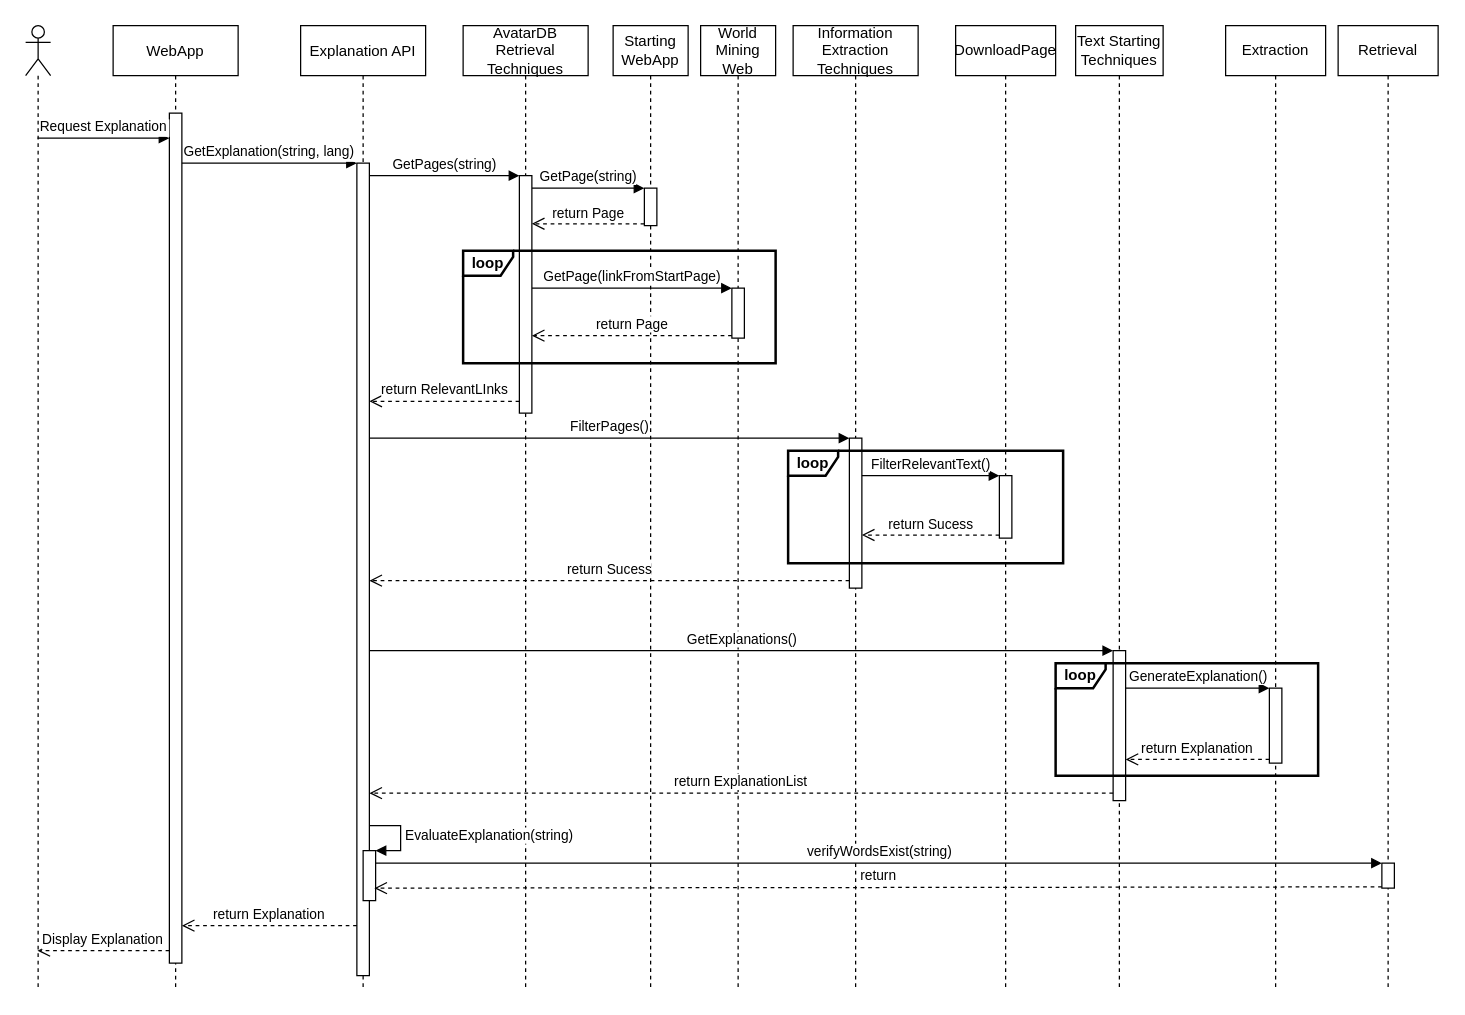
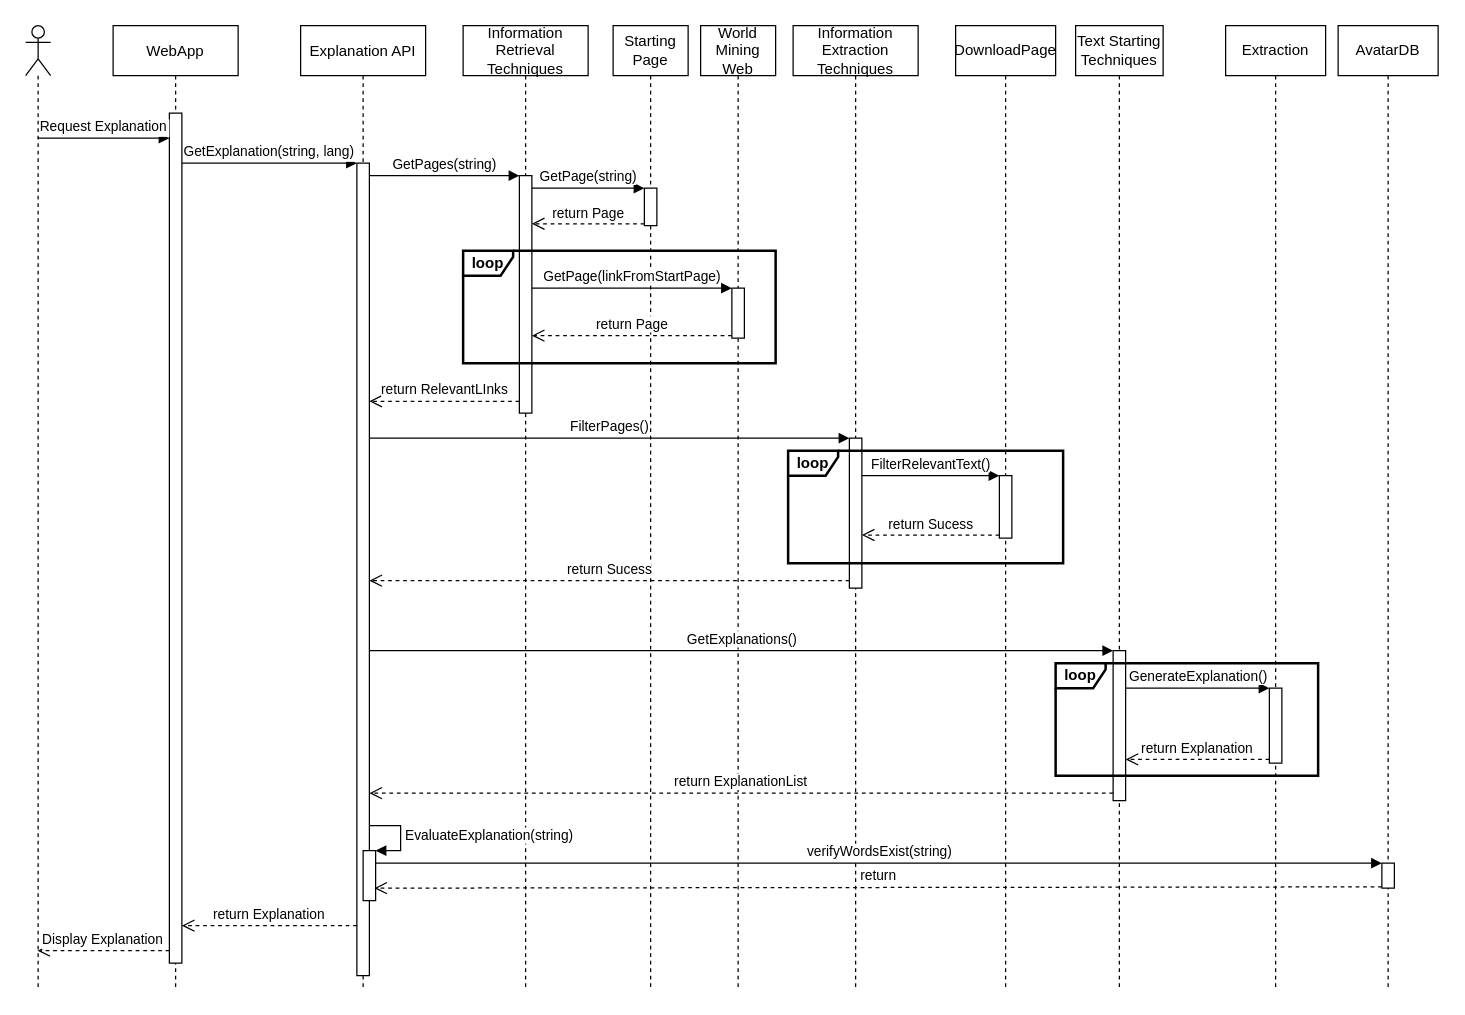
node "AvatarDB Retrieval Techniques": label "AvatarDB Retrieval Techniques" -> "Information Retrieval Techniques"
node "Starting WebApp": label "Starting WebApp" -> "Starting Page"
node "Retrieval": label "Retrieval" -> "AvatarDB"
